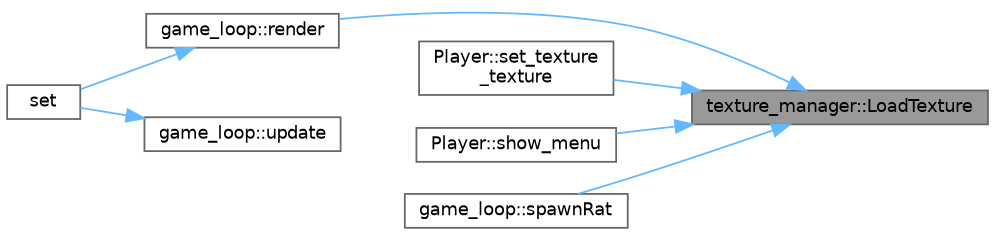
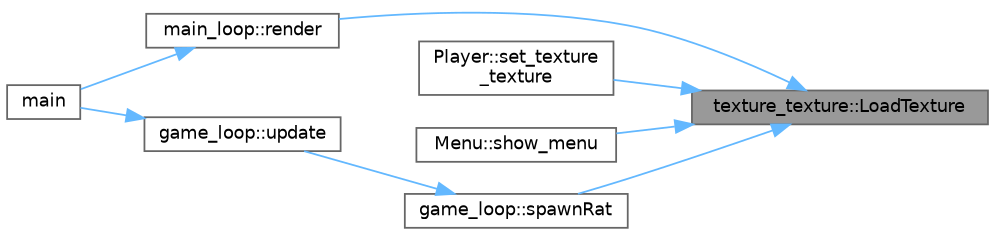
node "game_loop::render": label "game_loop::render" -> "main_loop::render"
node "set": label "set" -> "main"
node "texture_manager::LoadTexture": label "texture_manager::LoadTexture" -> "texture_texture::LoadTexture"
node "Player::show_menu": label "Player::show_menu" -> "Menu::show_menu"
edge "game_loop::update" -> "game_loop::spawnRat": added
